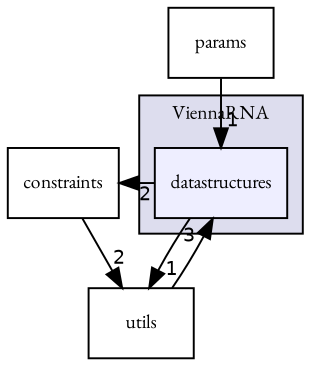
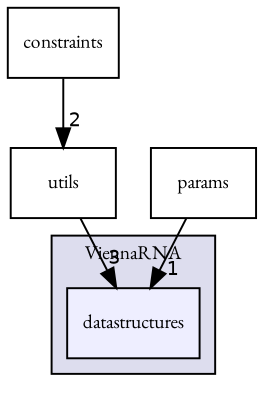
edge "datastructures" -> "constraints": removed
edge "datastructures" -> "utils": removed
